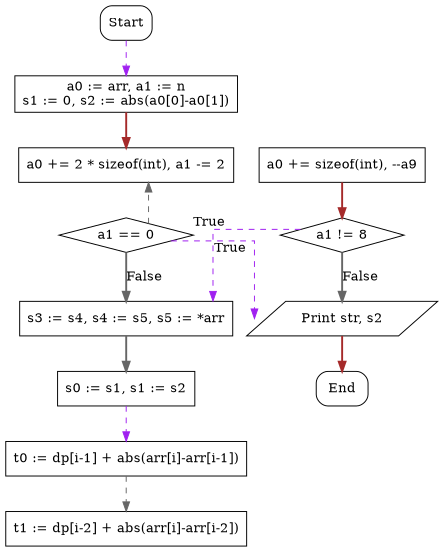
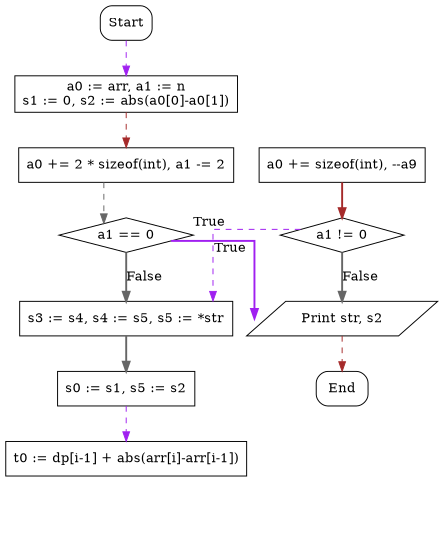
edge "a0 := arr, a1 := n s1 := 0, s2 := abs(a0[0]-a0[1])" -> "a0 += 2 * sizeof(int), a1 -= 2": style bold -> dashed
edge "a1 == 0" -> "a0 += 2 * sizeof(int), a1 -= 2": reversed
node "a1 != 8": label "a1 != 8" -> "a1 != 0"
edge "a1 == 0" -> "Print str, s2": style dashed -> bold
node "s3 := s4, s4 := s5, s5 := *arr": label "s3 := s4, s4 := s5, s5 := *arr" -> "s3 := s4, s4 := s5, s5 := *str"
edge "Print str, s2" -> "End": style bold -> dashed
node "s0 := s1, s1 := s2": label "s0 := s1, s1 := s2" -> "s0 := s1, s5 := s2"
node "t1 := dp[i-2] + abs(arr[i]-arr[i-2])": removed
